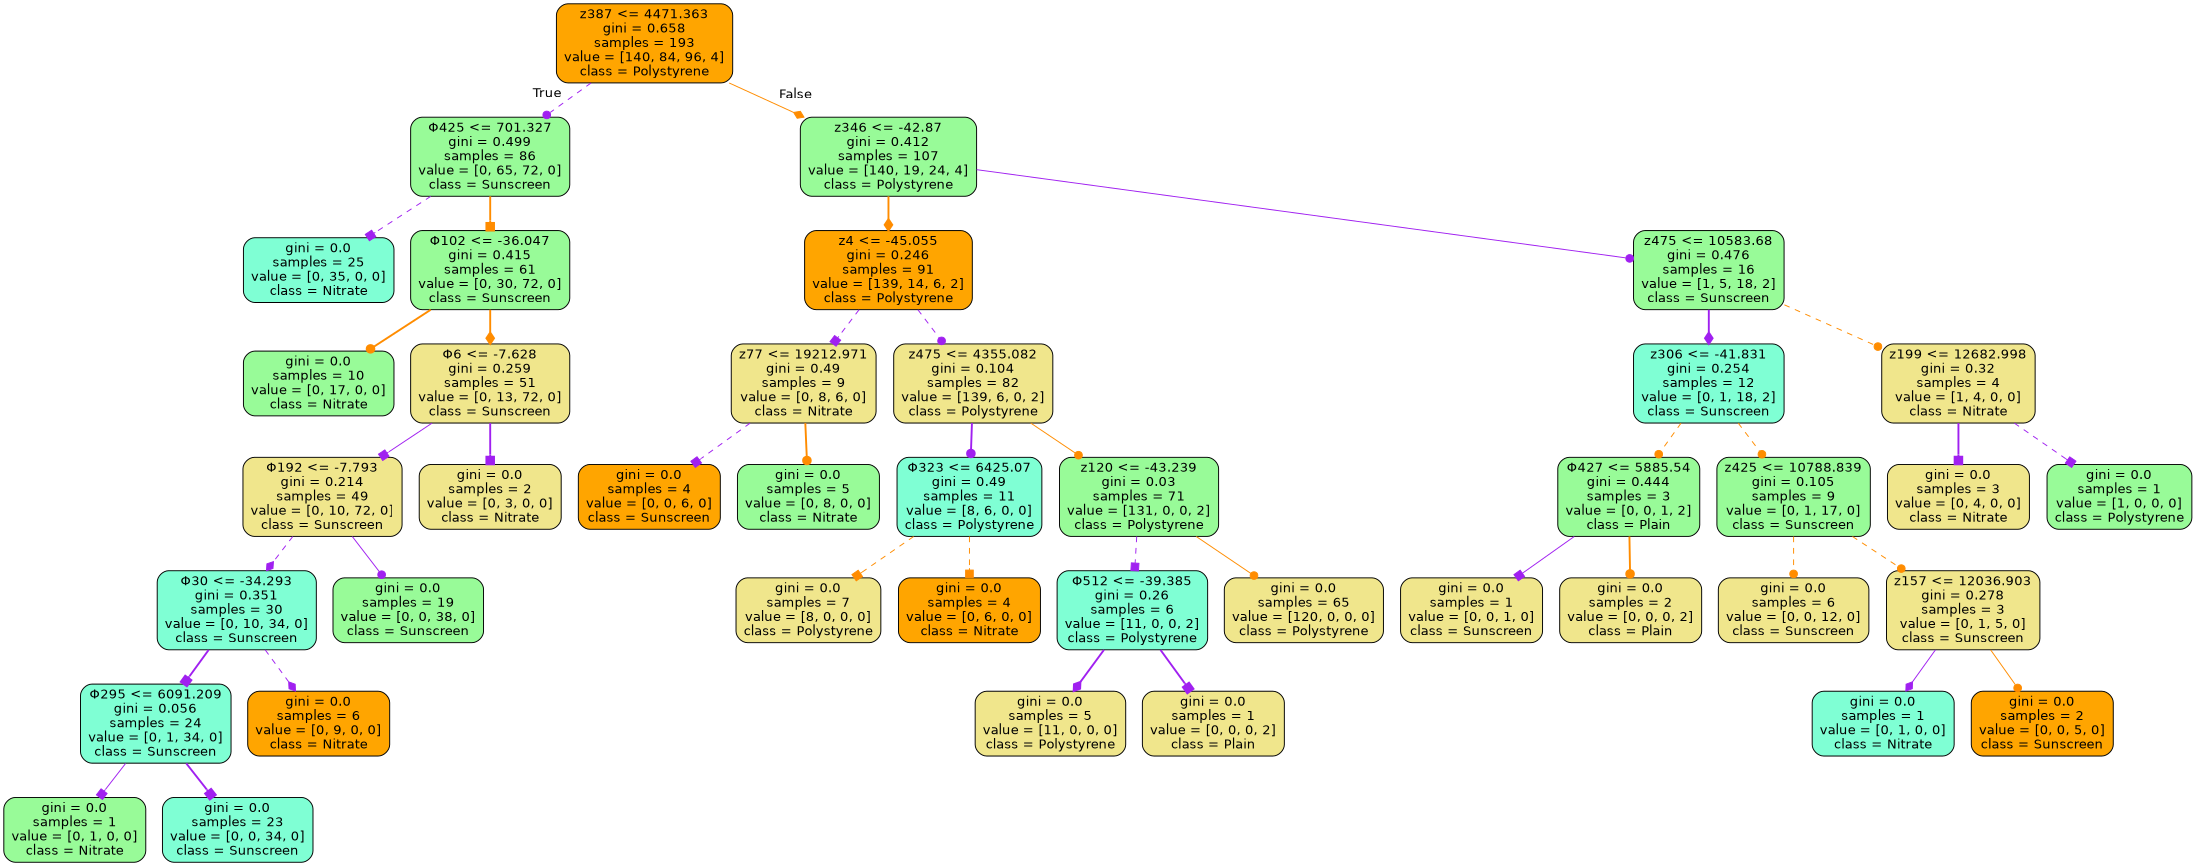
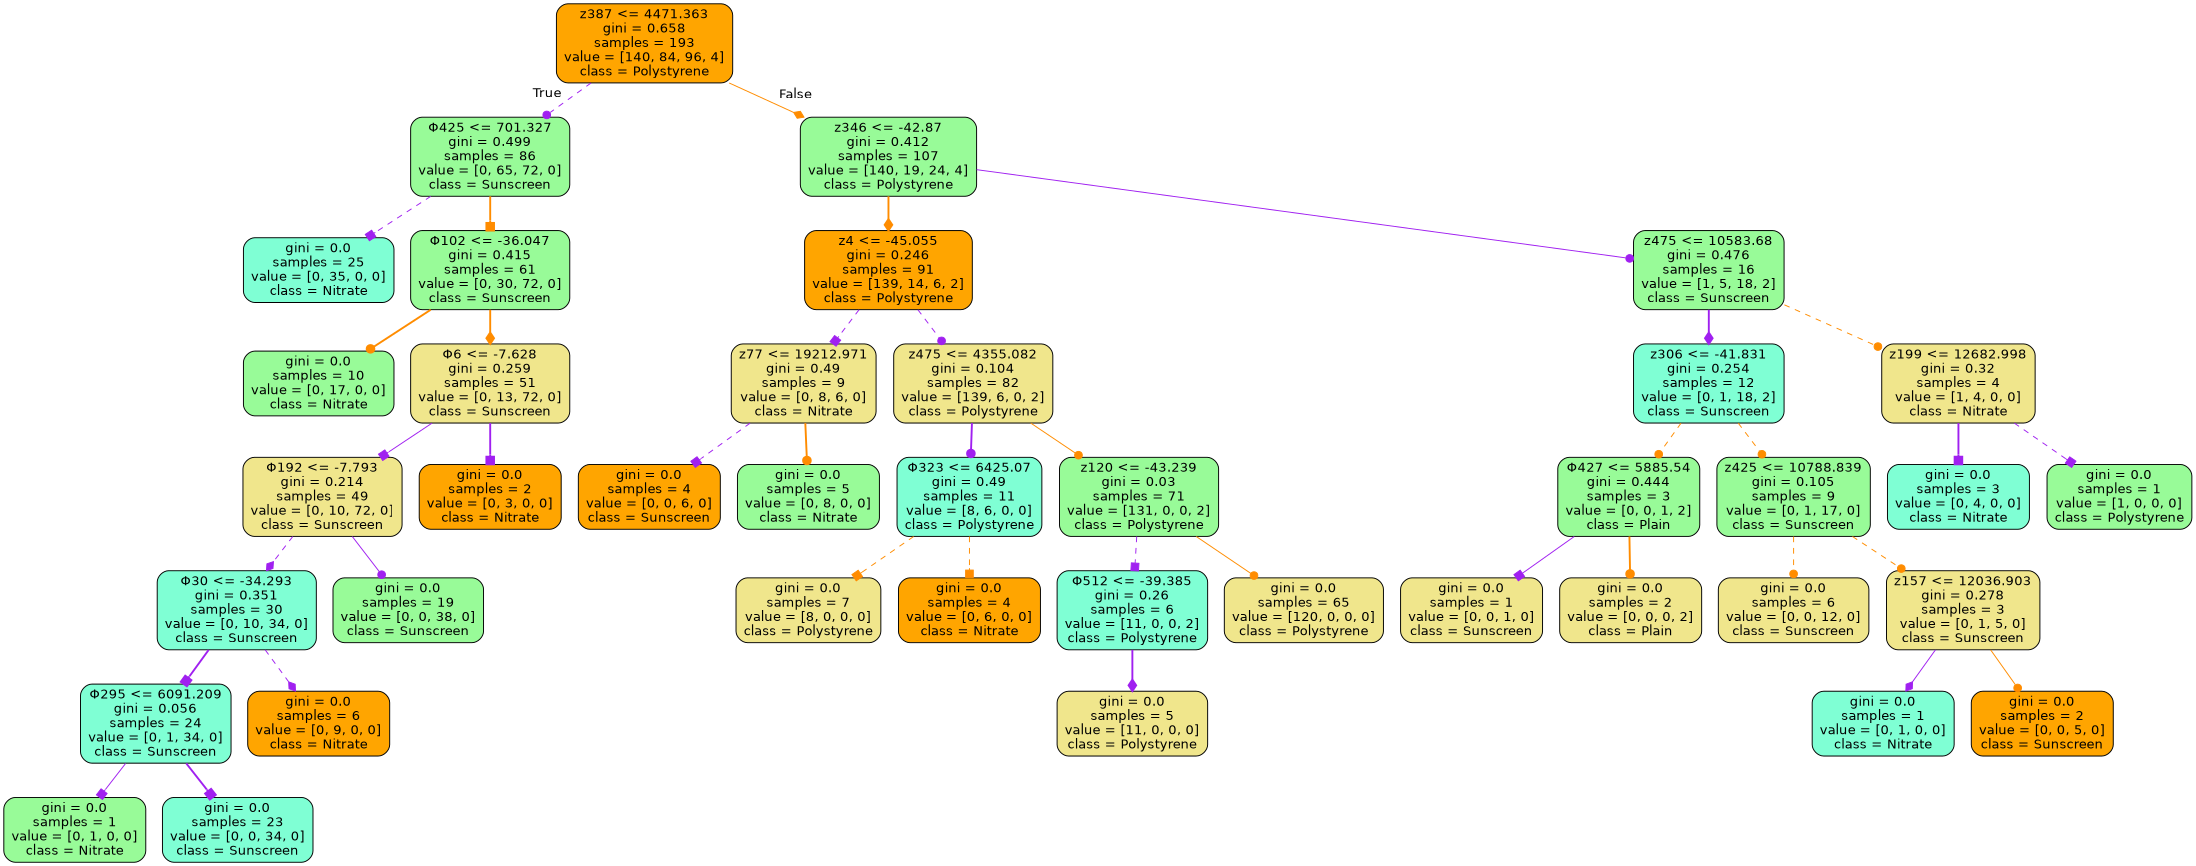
node "gini = 0.0 samples = 2 value = [0, 3, 0, 0] class = Nitrate": fillcolor khaki -> orange
node "gini = 0.0 samples = 3 value = [0, 4, 0, 0] class = Nitrate": fillcolor khaki -> aquamarine
node "gini = 0.0 samples = 1 value = [0, 0, 0, 2] class = Plain": removed
